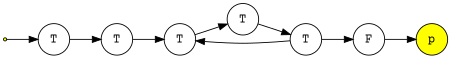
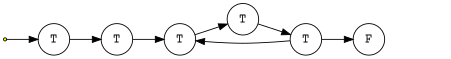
node "p": removed
